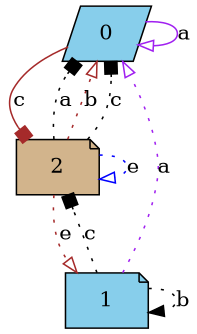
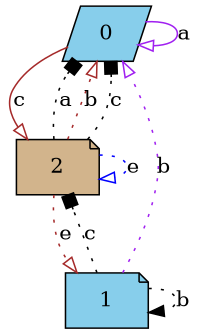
edge "0" -> "2": arrowhead box -> onormal
edge "1" -> "0": label "a" -> "b"
